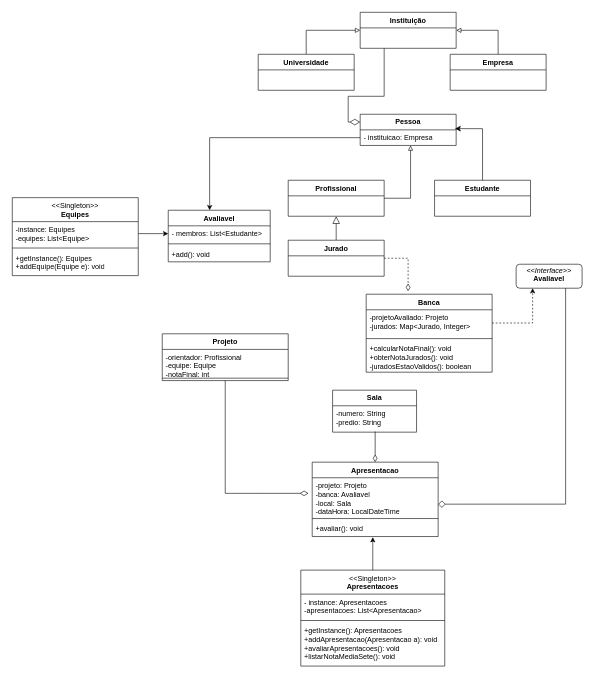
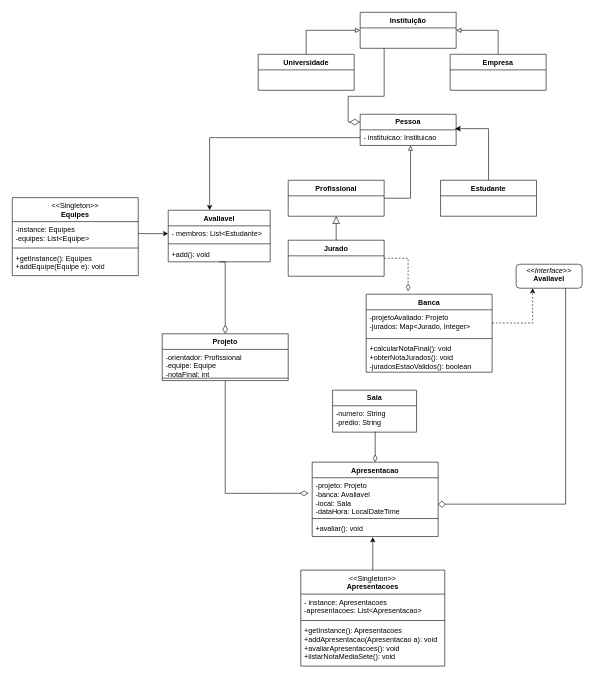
node "- instituicao: Empresa": label "- instituicao: Empresa" -> "- instituicao: Instituicao"
node "Estudante": moved (483, 198) -> (489, 198)
edge "Avaliavel" -> "Projeto": added
